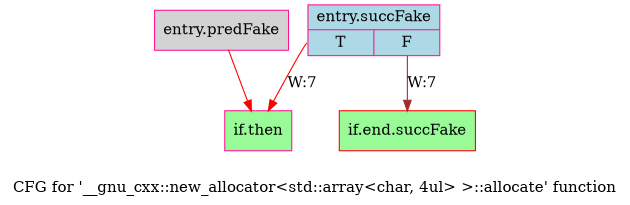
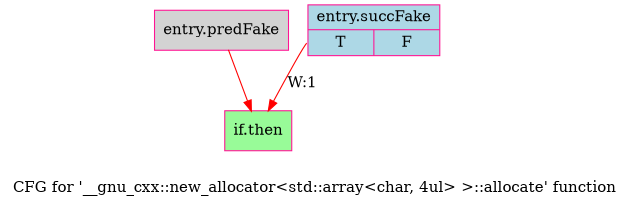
edge "entry.succFake" -> "if.then": label "W:7" -> "W:1"
node "if.end.succFake": removed
